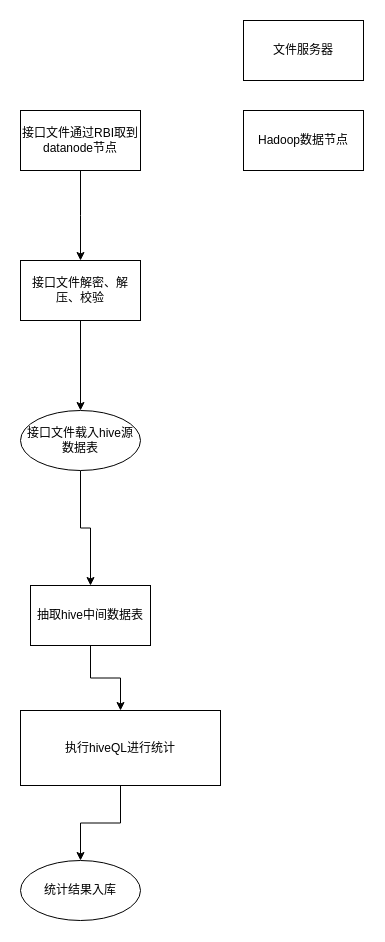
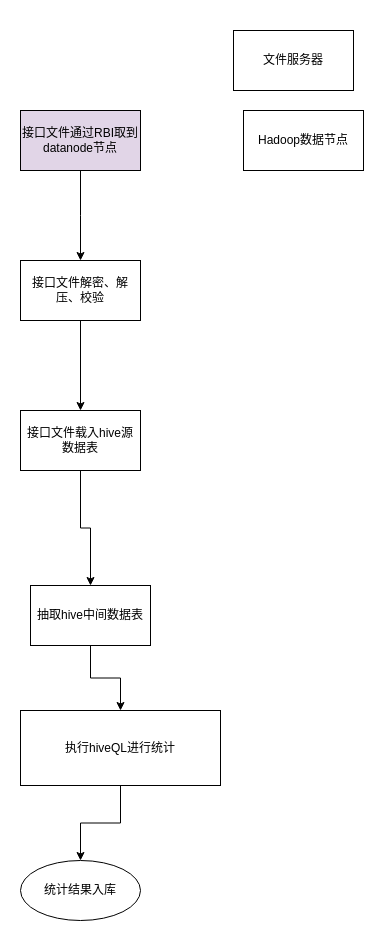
node "文件服务器": moved (304, 51) -> (294, 61)
node "接口文件通过RBI取到datanode节点": fillcolor #ffffff -> #e1d5e7
node "接口文件载入hive源数据表": shape ellipse -> rectangle
